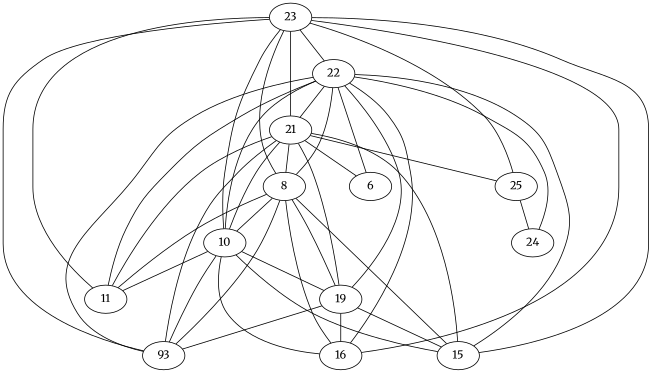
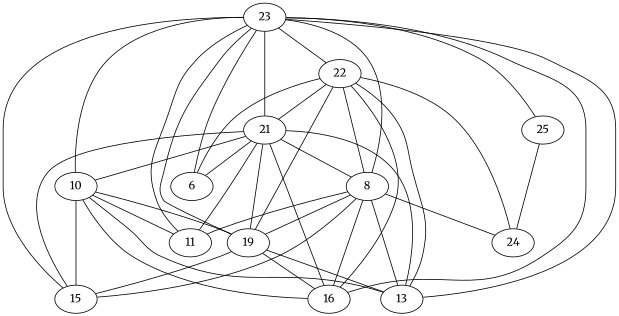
edge "23" -- "6": added
edge "22" -- "10": removed
edge "23" -- "19": added
edge "22" -- "11": removed
edge "21" -- "25": now "21" -- "16"
edge "22" -- "15": removed
edge "8" -- "10": now "8" -- "24"
node "93": label "93" -> "13"
